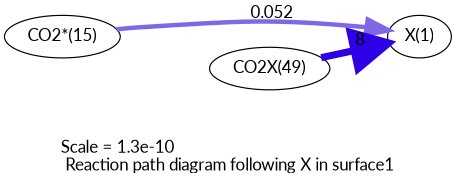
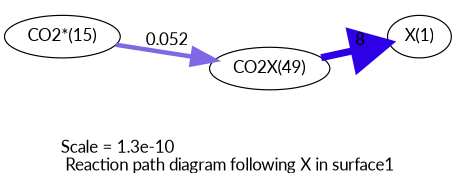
edge "CO2*(15)" -> "X(1)": now "CO2*(15)" -> "CO2X(49)"
